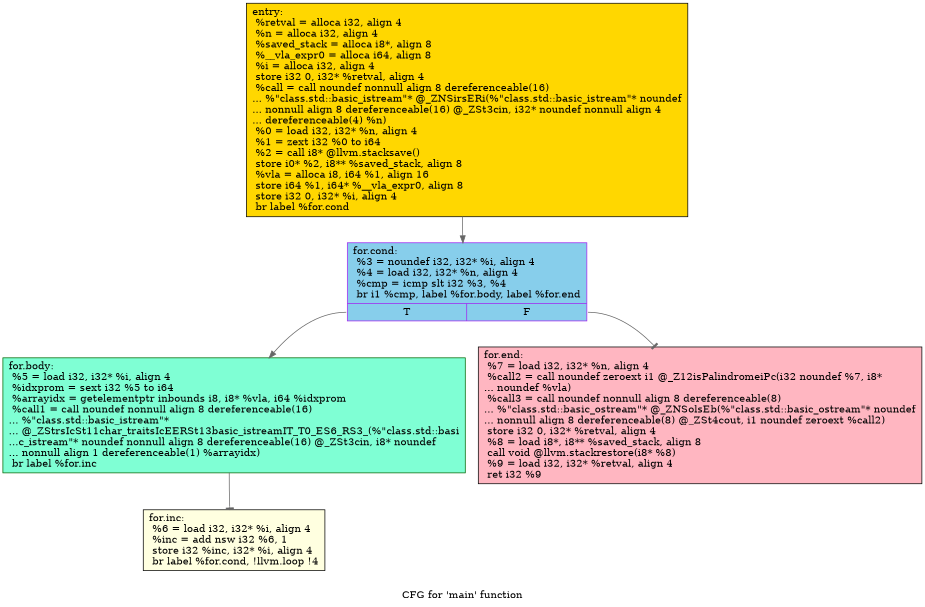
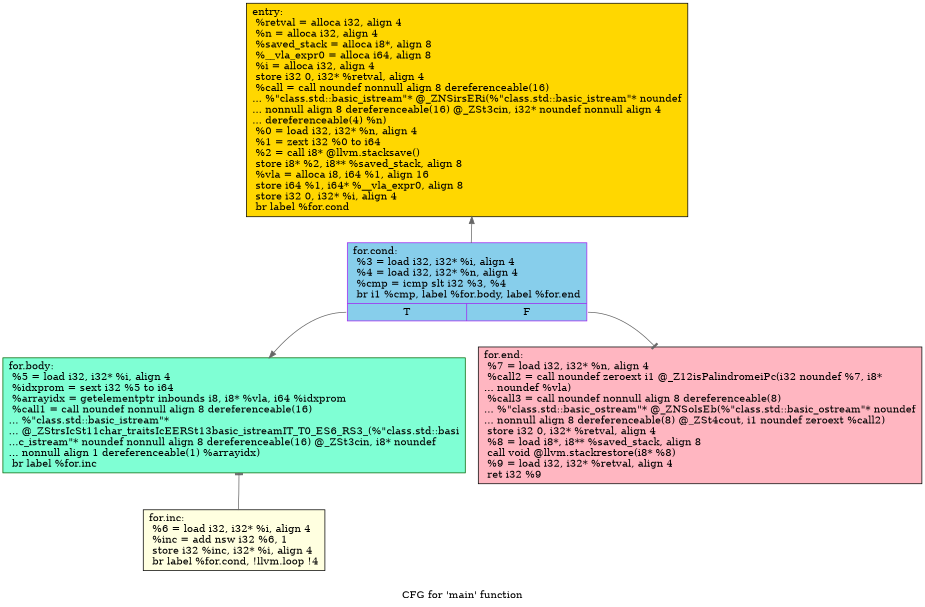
node "entry:": text "store i0* %2, i8** %saved_stack, align 8" -> "store i8* %2, i8** %saved_stack, align 8"
edge "entry:" -> "for.cond:": reversed
node "for.cond:": text "%3 = noundef i32, i32* %i, align 4" -> "%3 = load i32, i32* %i, align 4"
edge "for.body:" -> "for.inc:": reversed
